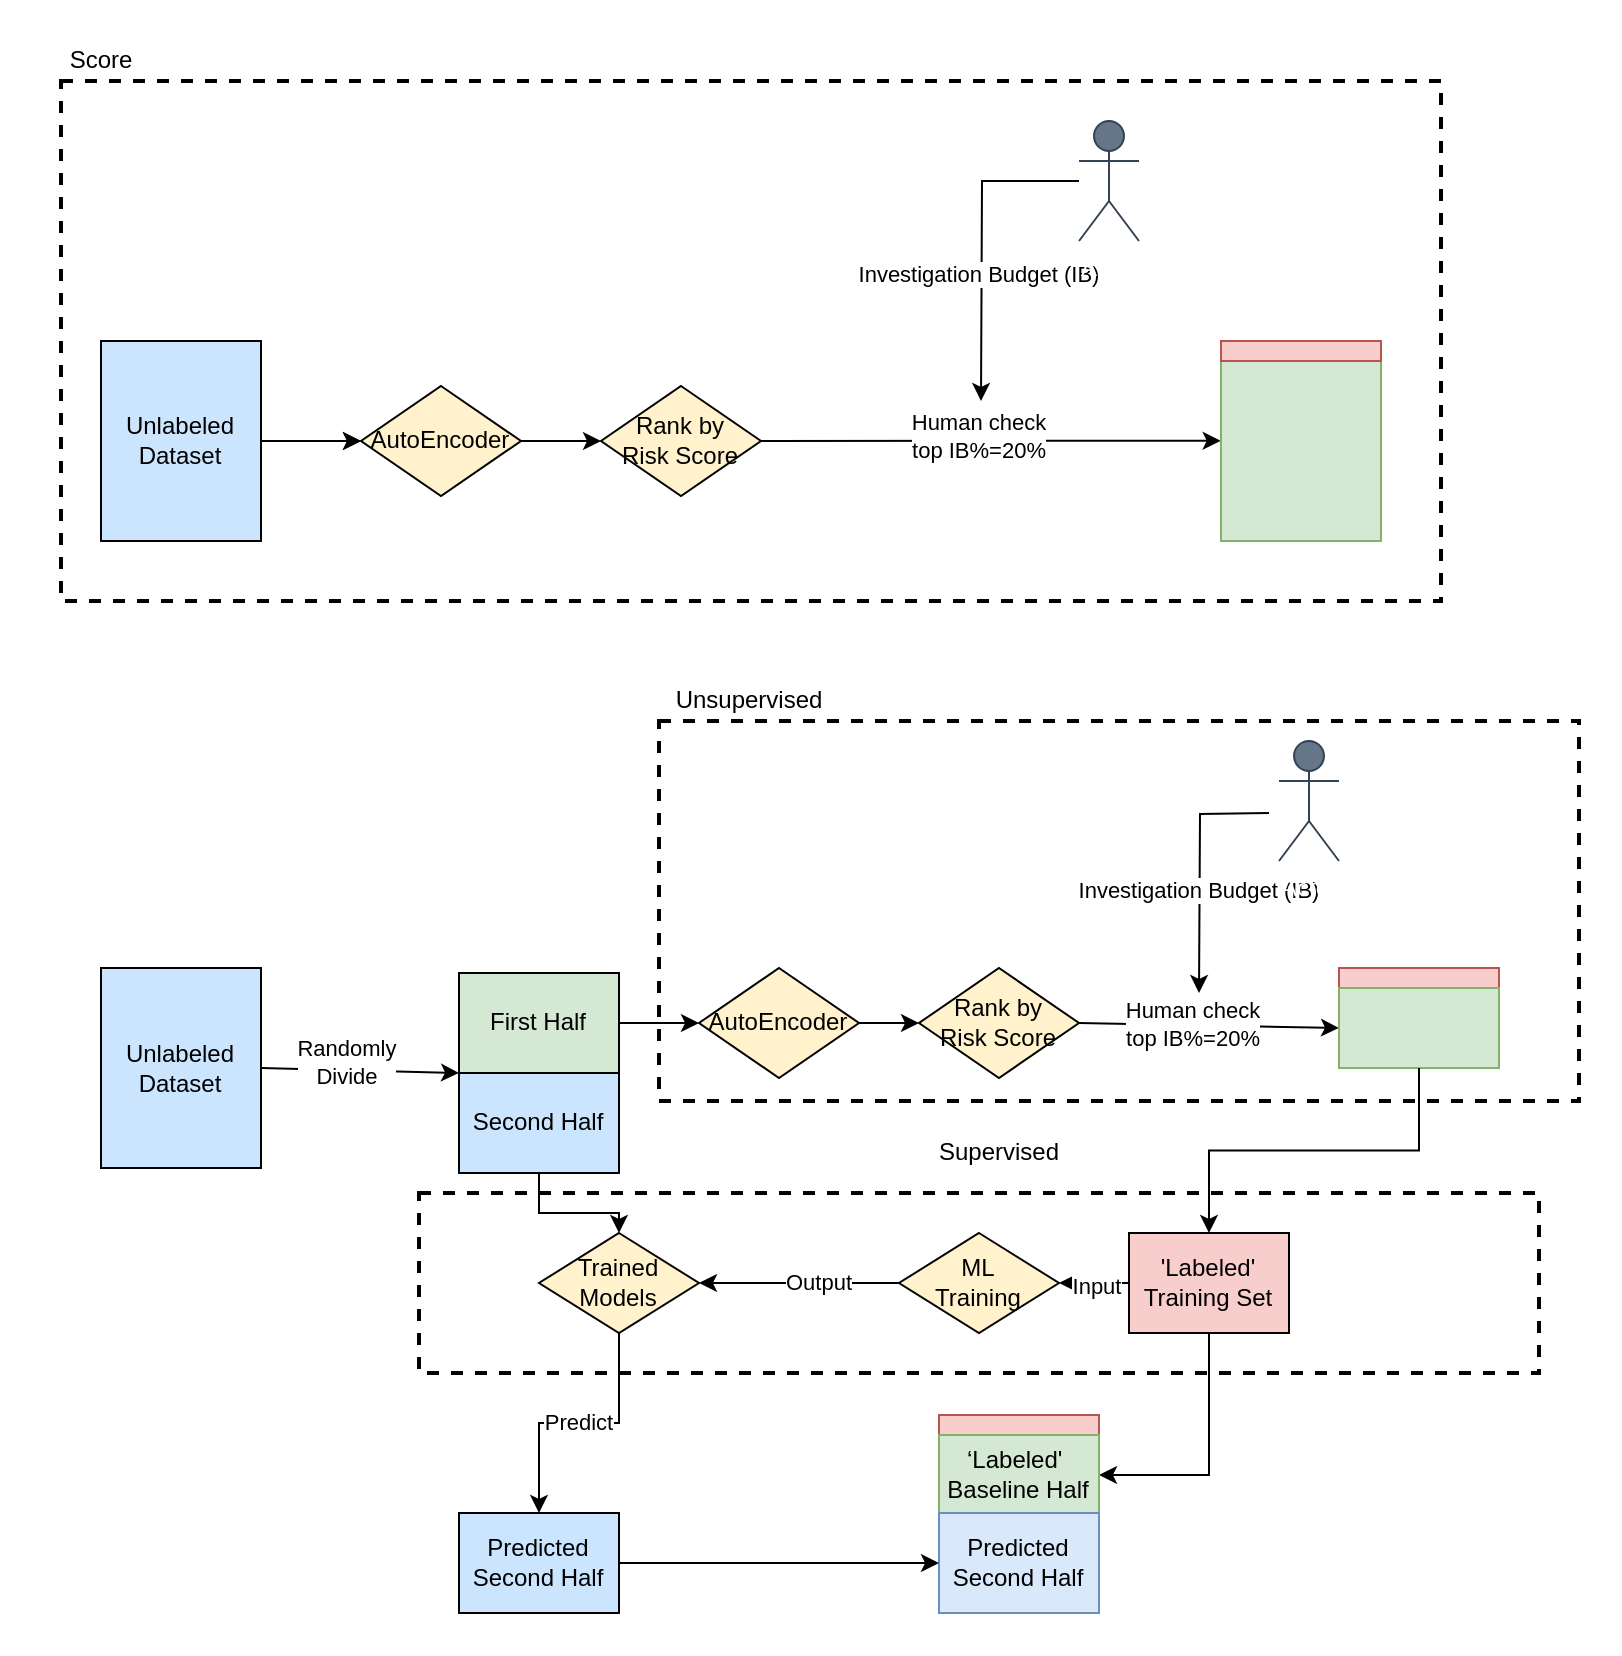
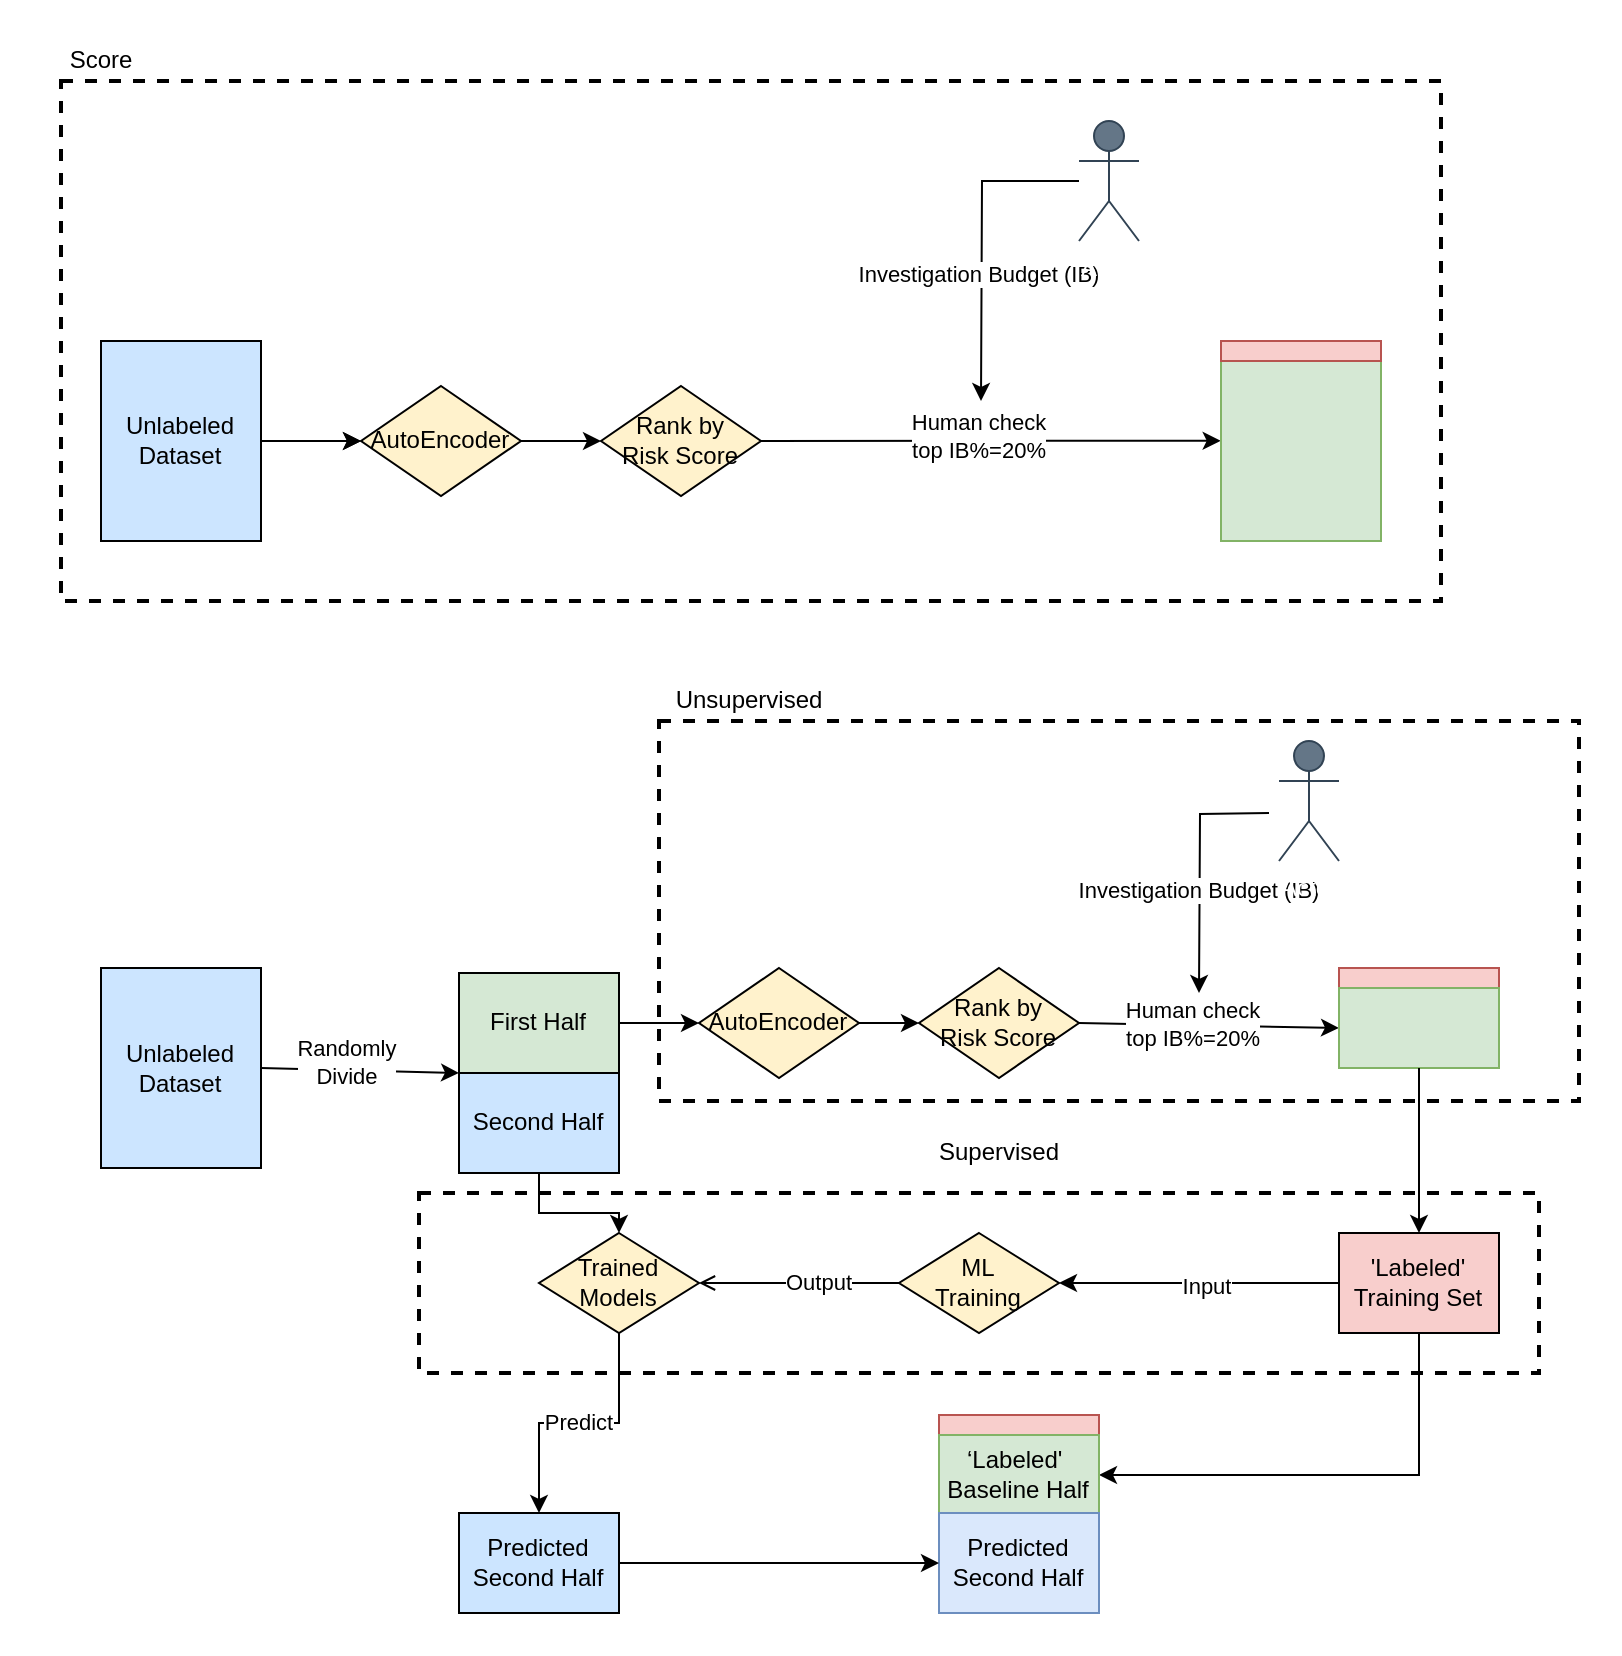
edge "ML Training" -> "Trained Models": arrowhead classic -> open
node "'Labeled' Training Set": moved (1209, 1283) -> (1419, 1283)
